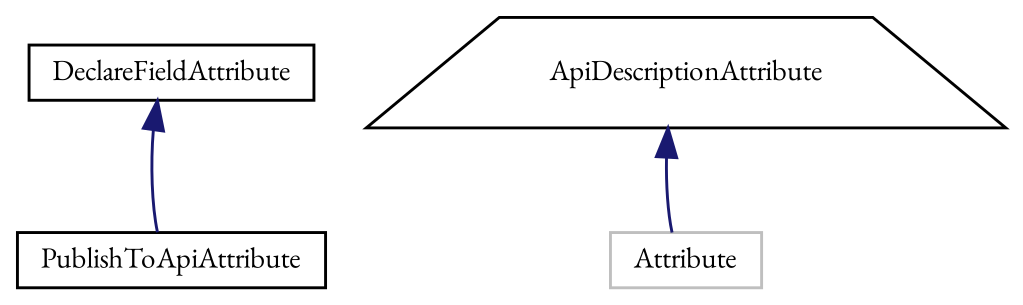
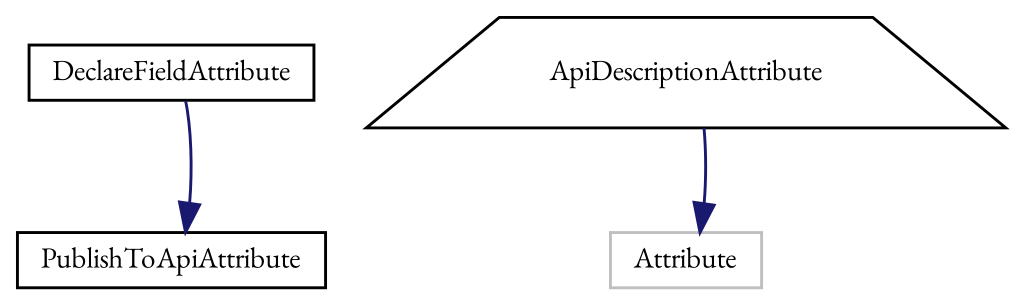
edge "PublishToApiAttribute" -> "DeclareFieldAttribute": reversed
edge "Attribute" -> "ApiDescriptionAttribute": reversed
